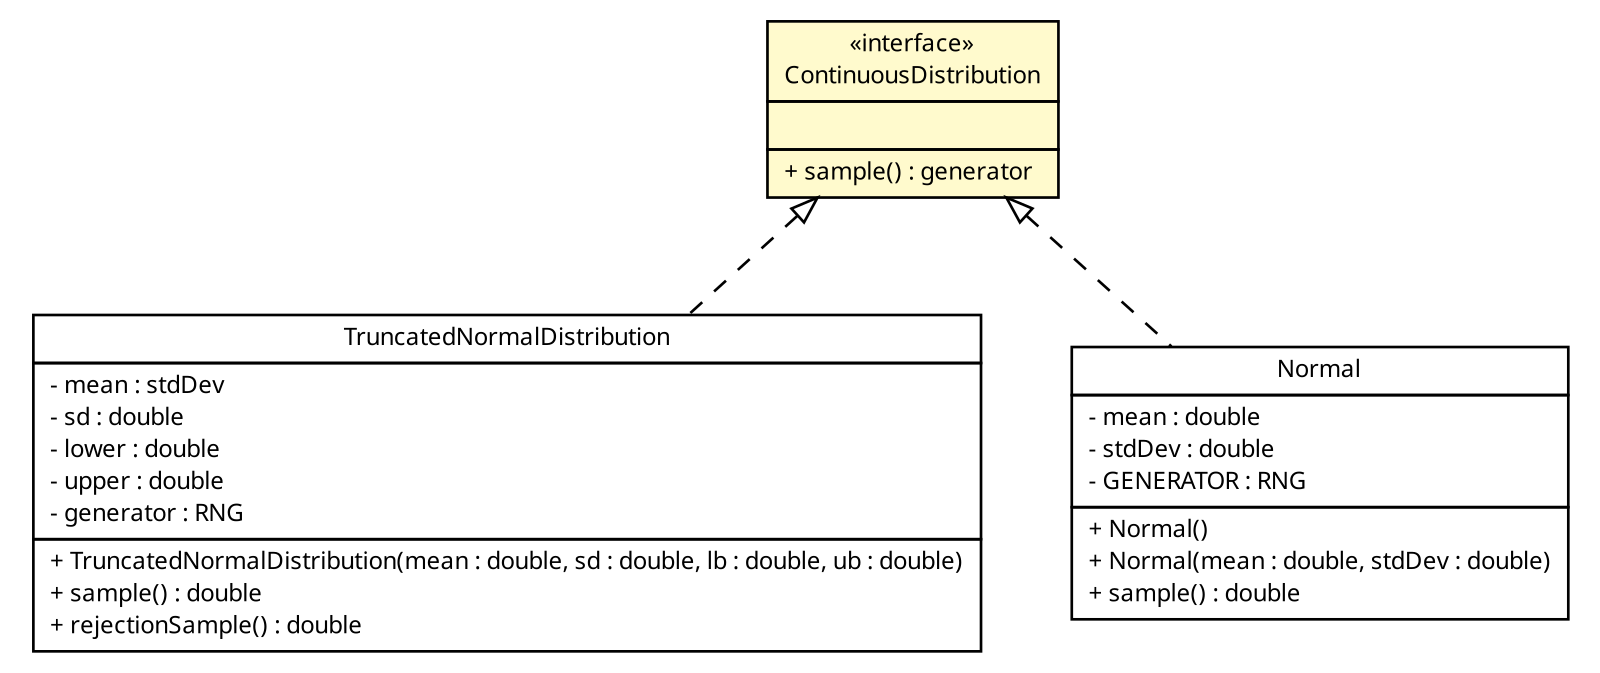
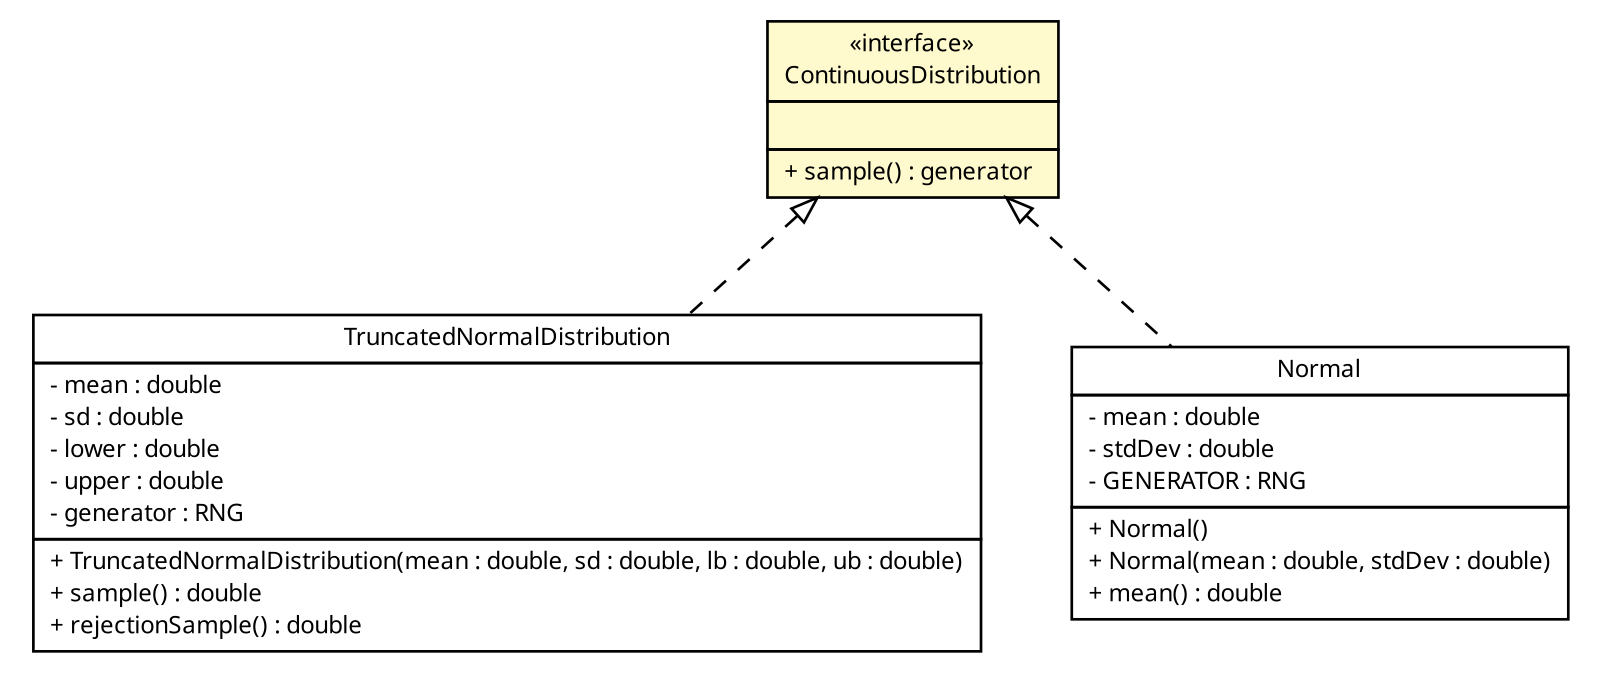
node "TruncatedNormalDistribution": text "- mean : stdDev" -> "- mean : double"
node "Normal": text "+ sample() : double" -> "+ mean() : double"
